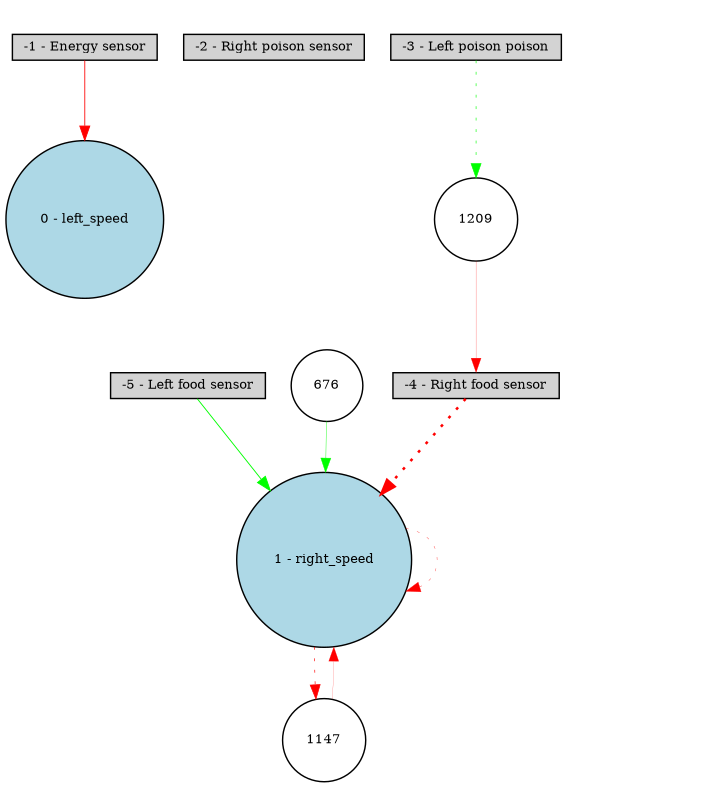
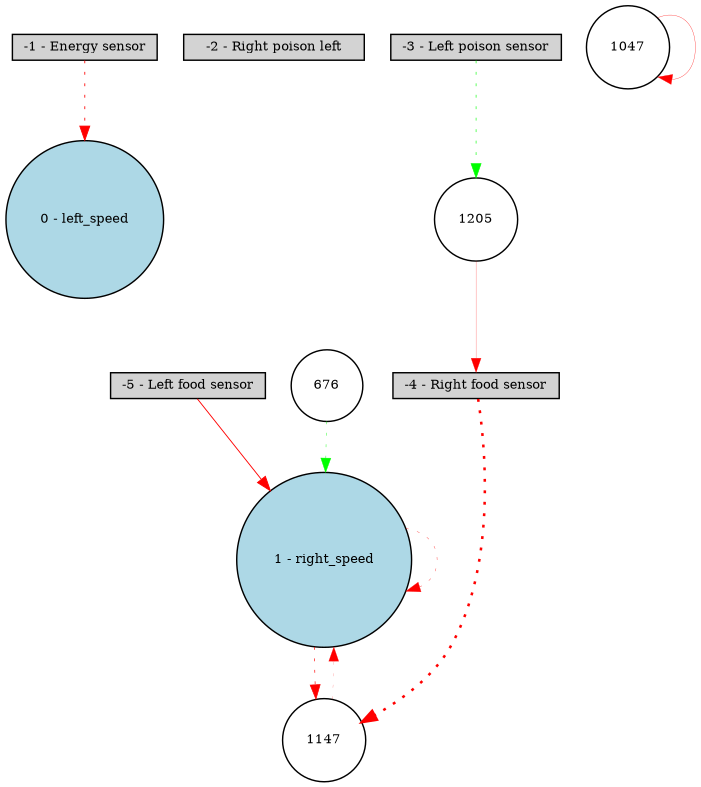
node "-2 - Right poison sensor": label "-2 - Right poison sensor" -> "-2 - Right poison left"
node "-3 - Left poison poison": label "-3 - Left poison poison" -> "-3 - Left poison sensor"
node "1047": added
edge "-1 - Energy sensor" -> "0 - left_speed": style solid -> dotted
node "1209": label "1209" -> "1205"
edge "-5 - Left food sensor" -> "1 - right_speed": color green -> red
edge "676" -> "1 - right_speed": style solid -> dotted
edge "-4 - Right food sensor" -> "1 - right_speed": now "-4 - Right food sensor" -> "1147"
edge "1147" -> "1 - right_speed": style solid -> dotted
